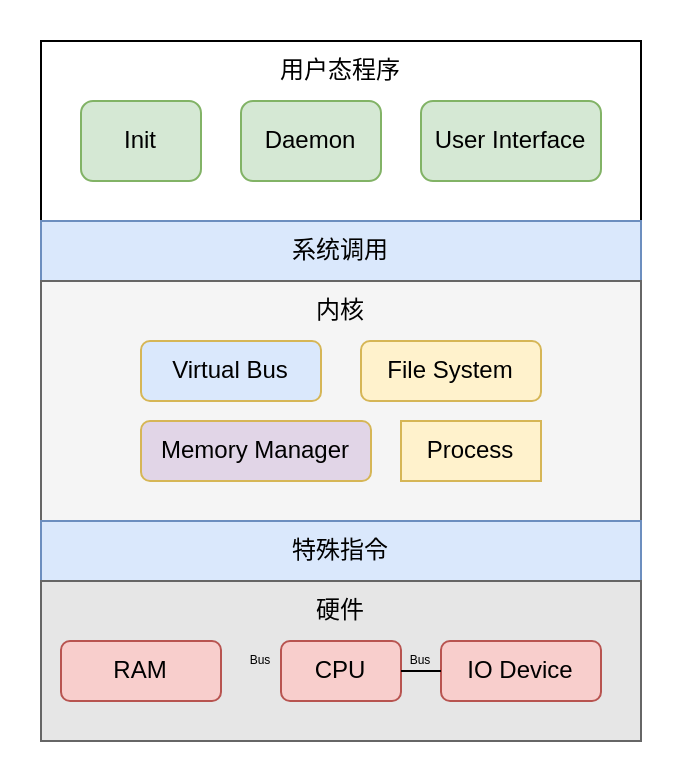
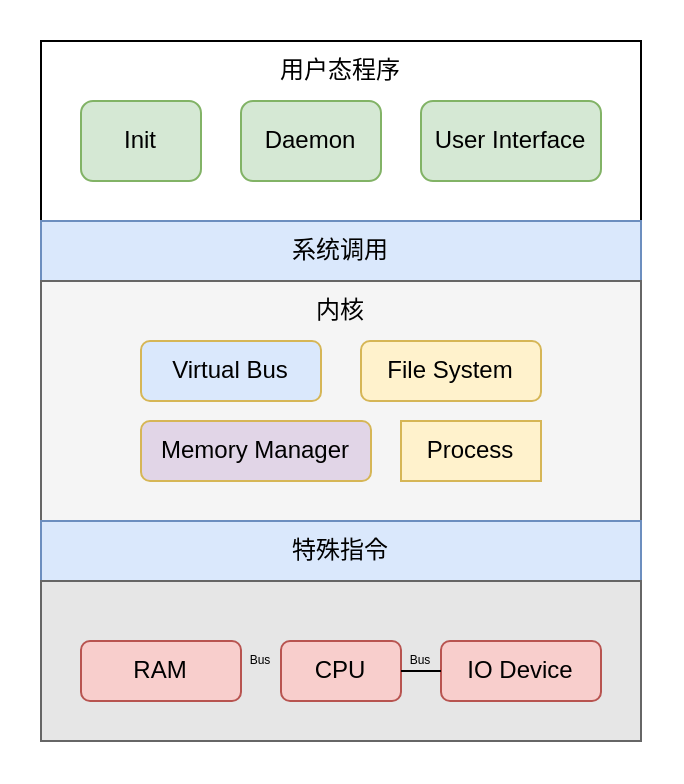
node "硬件": removed
node "RAM": moved (141, 671) -> (161, 671)
